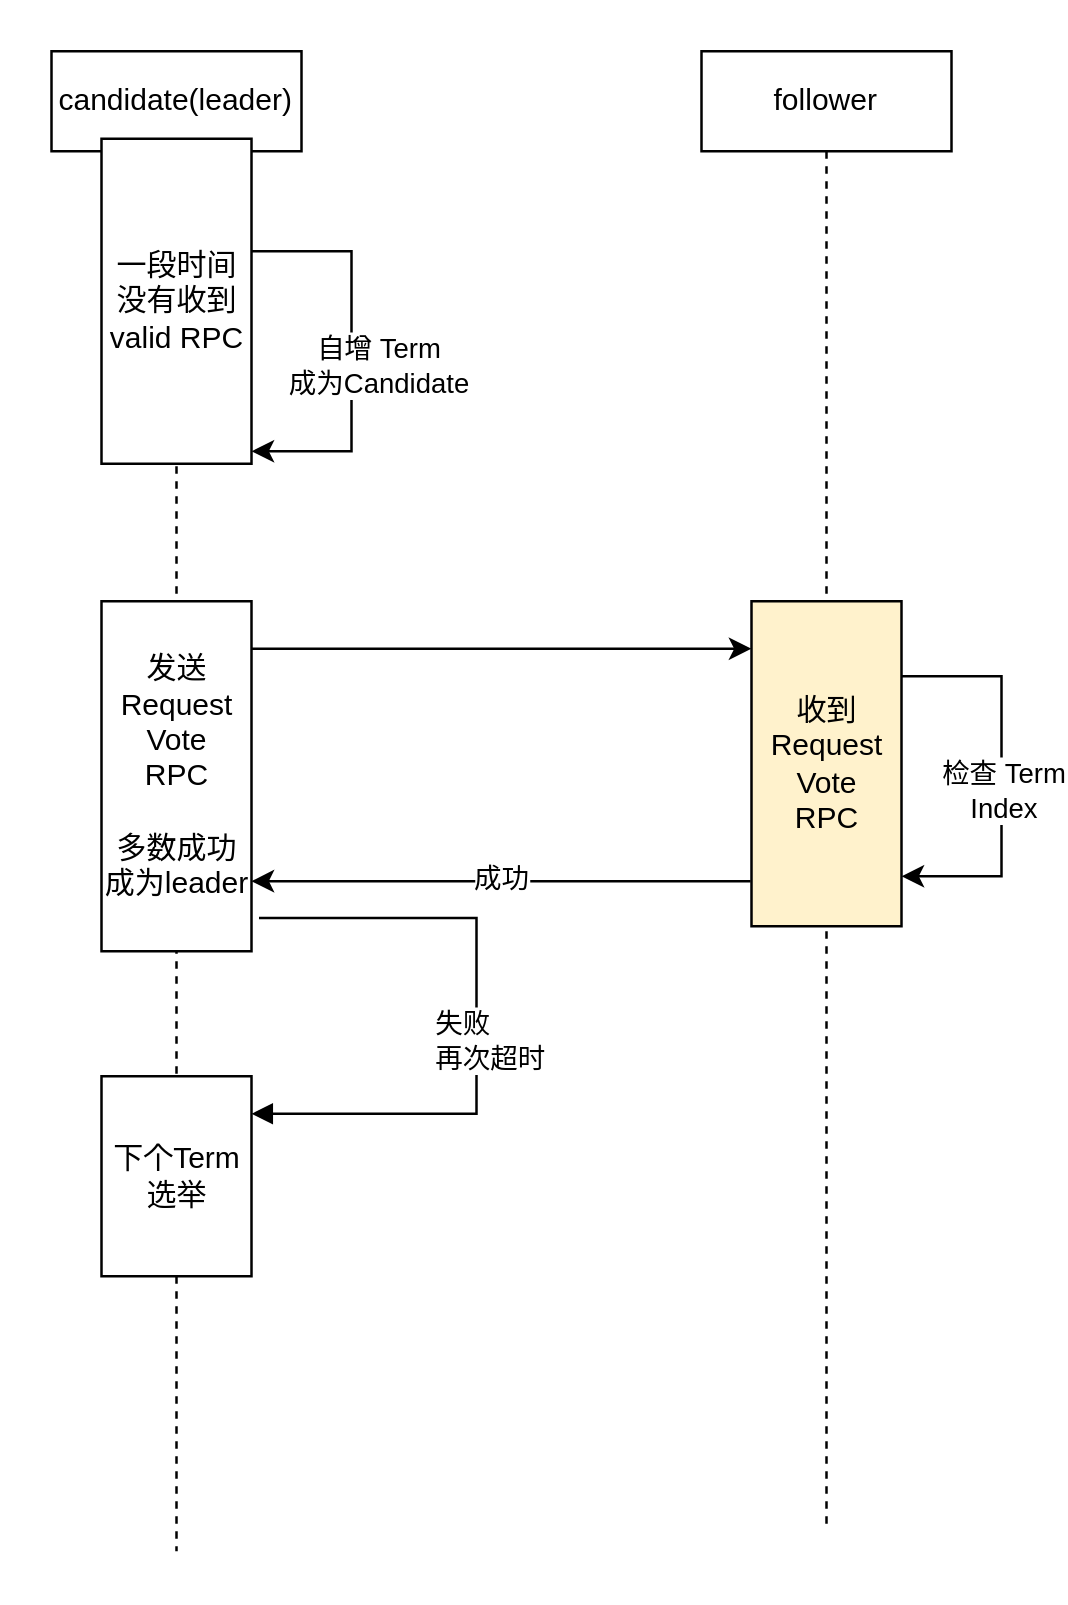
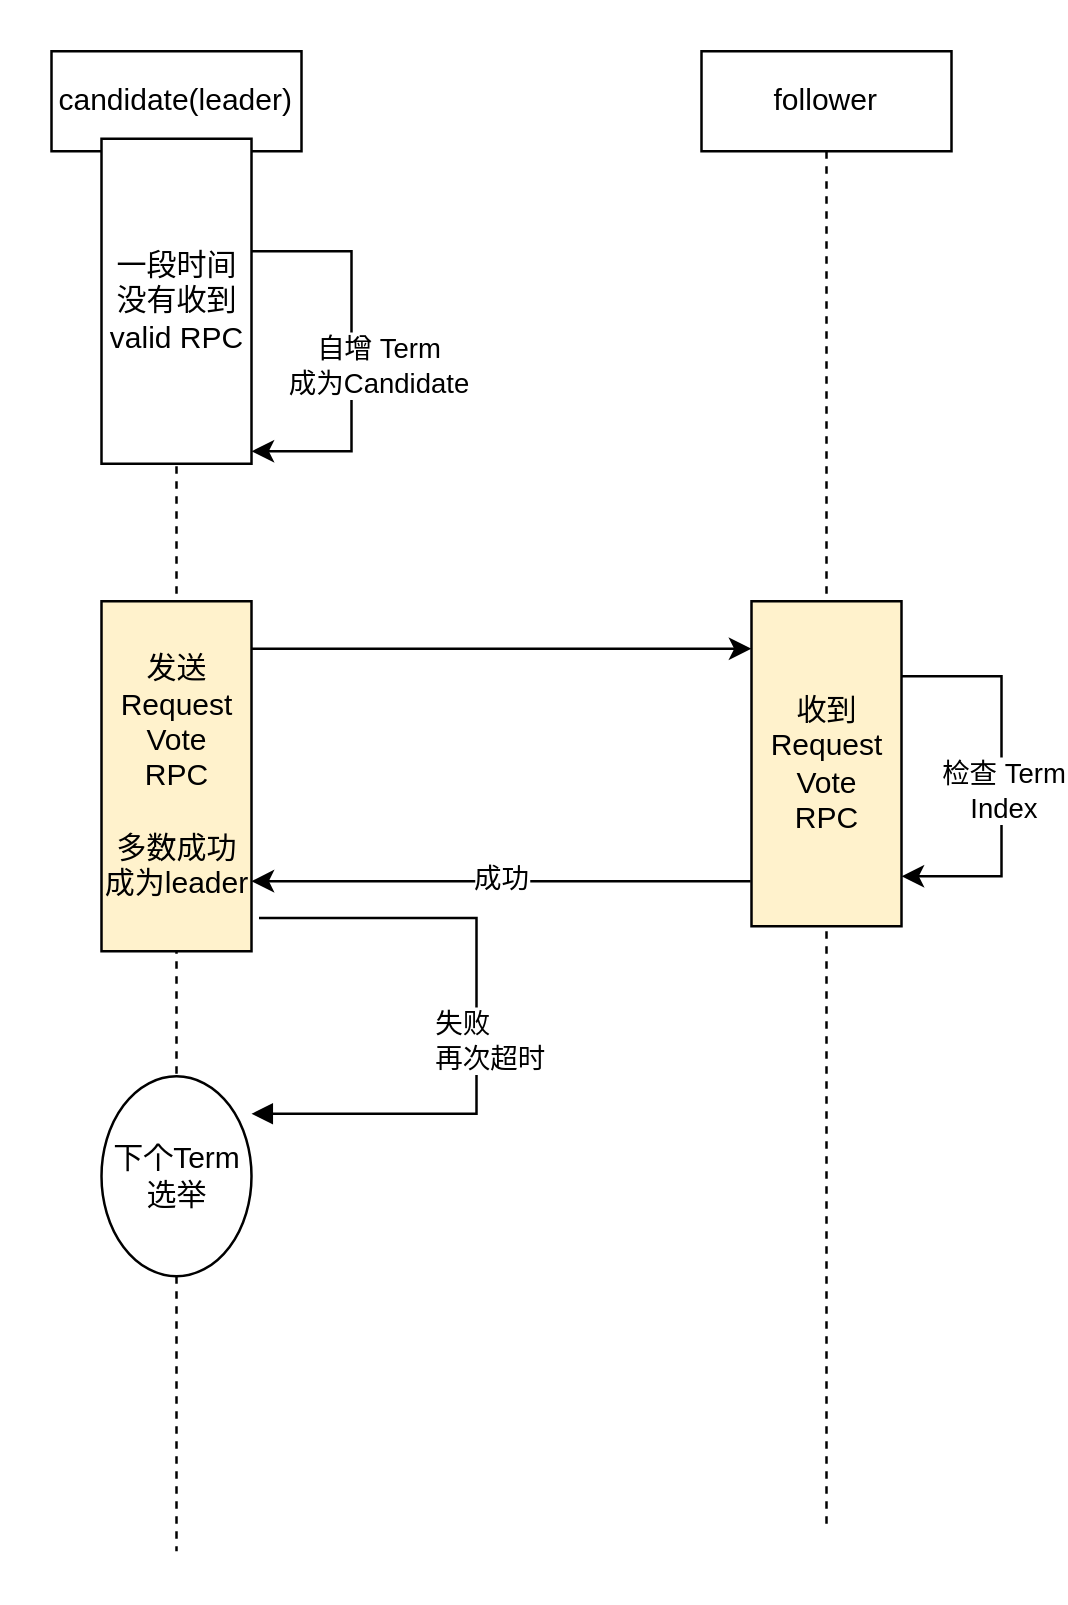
node "发送 Request Vote RPC 多数成功 成为leader": fillcolor #ffffff -> #fff2cc
node "下个Term 选举": shape rectangle -> ellipse
